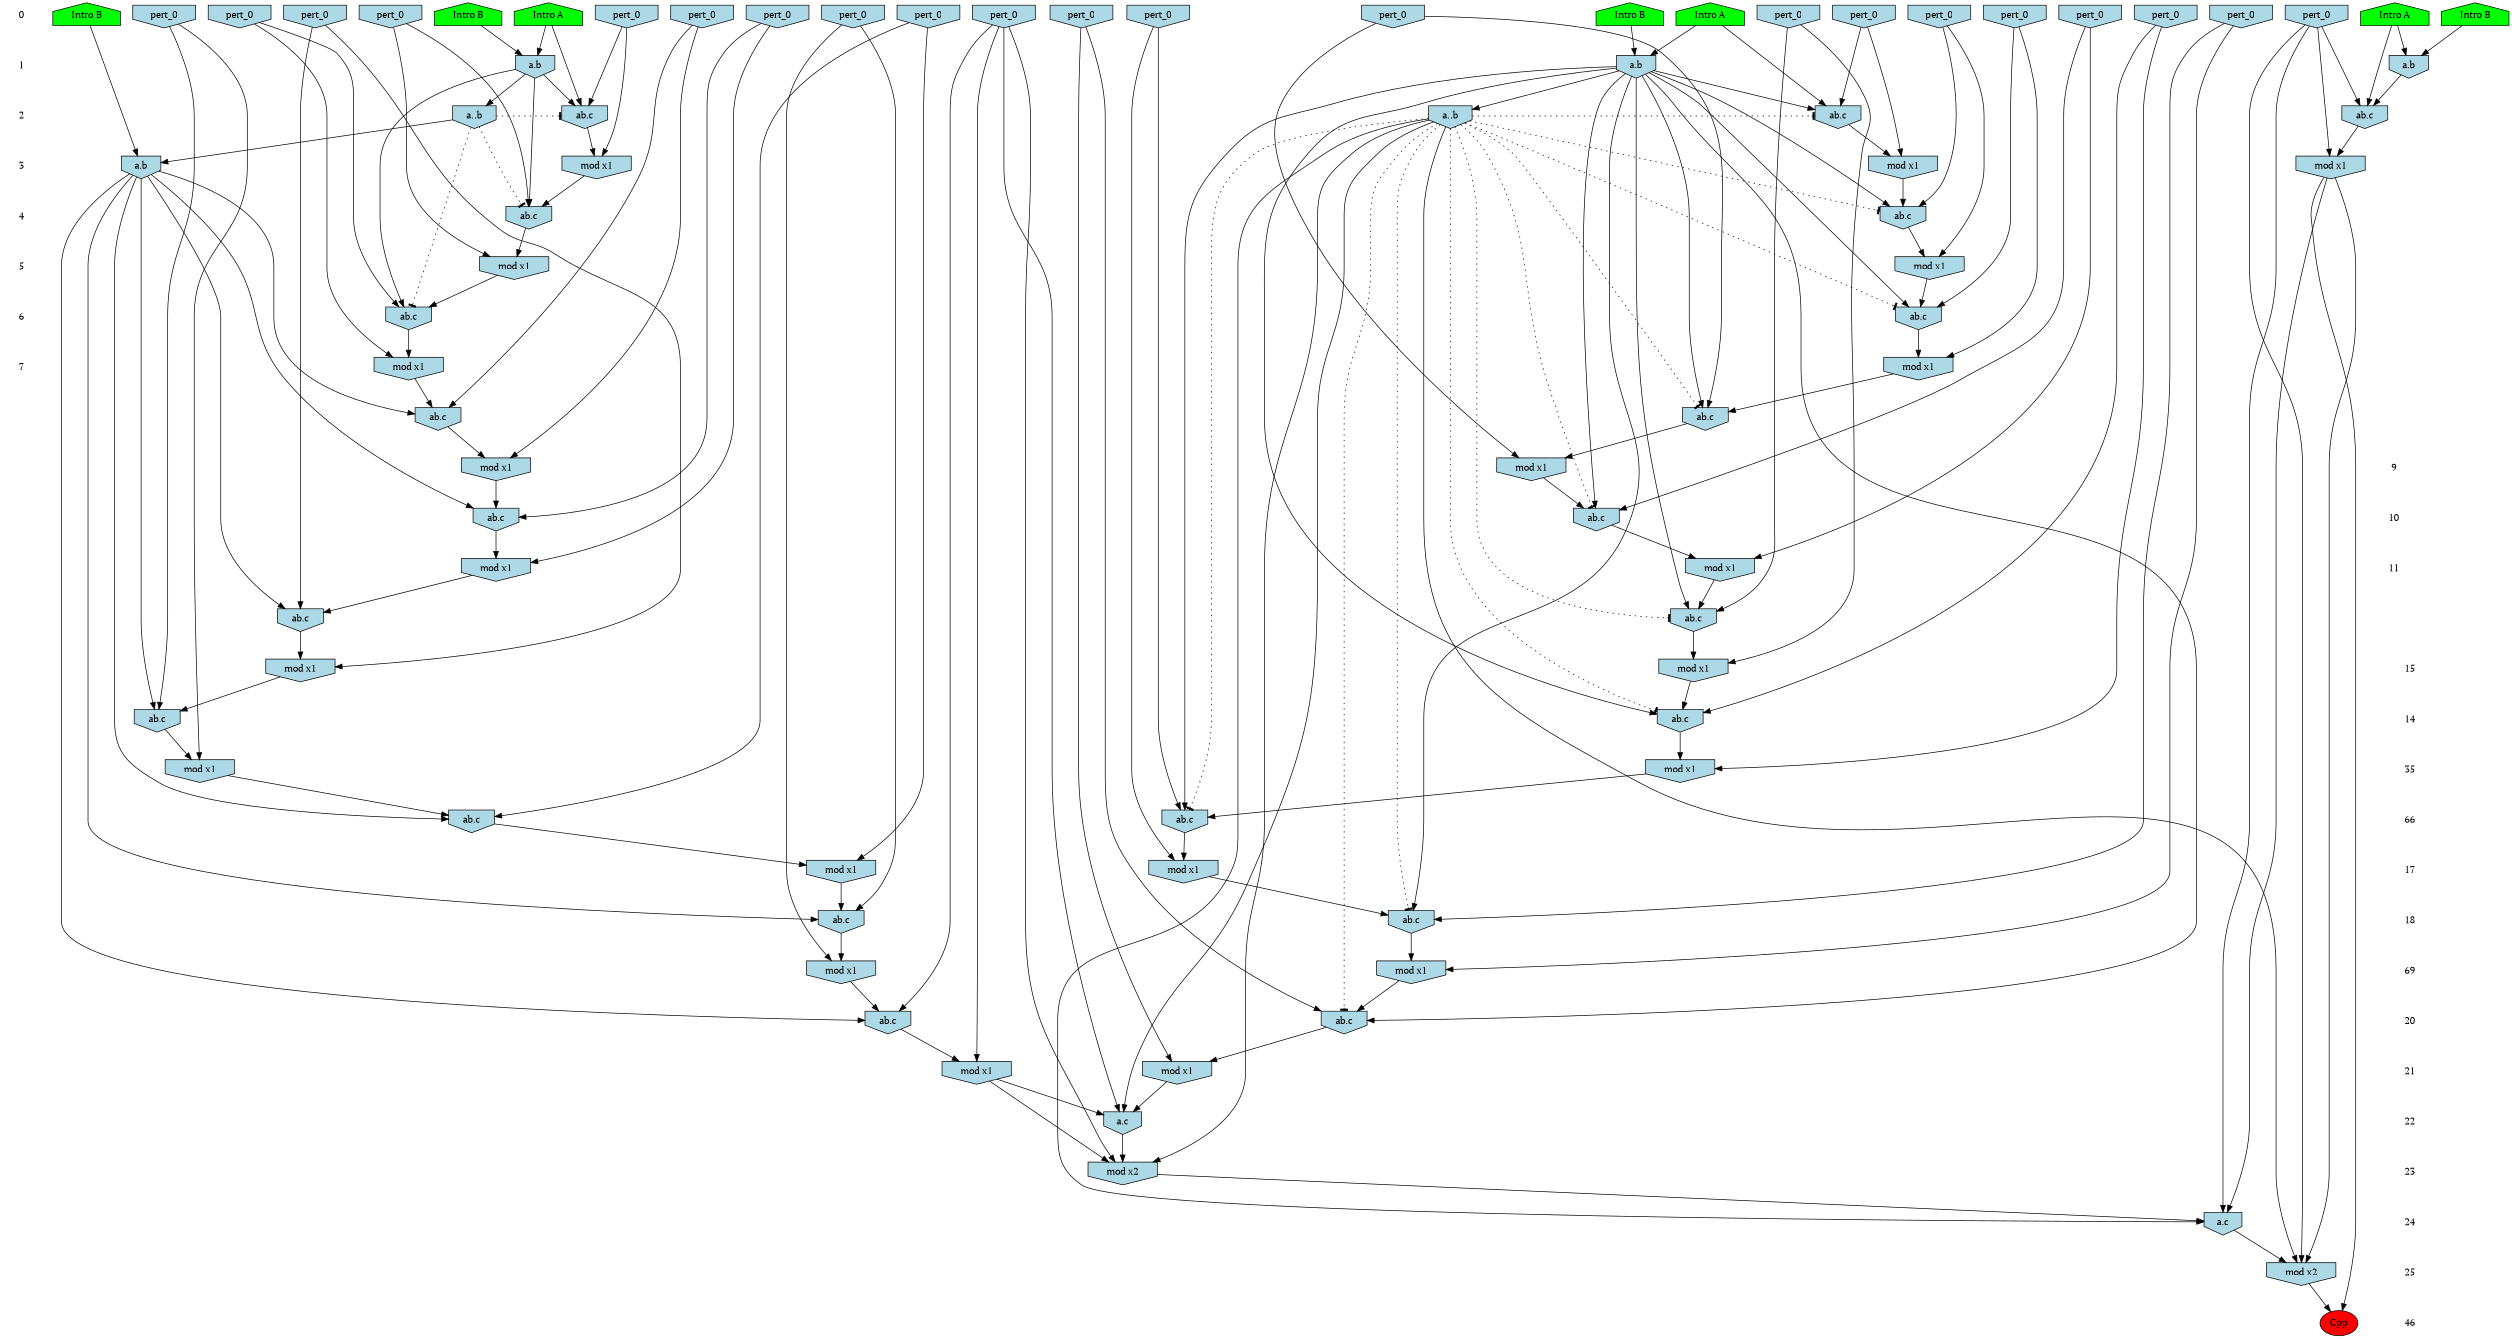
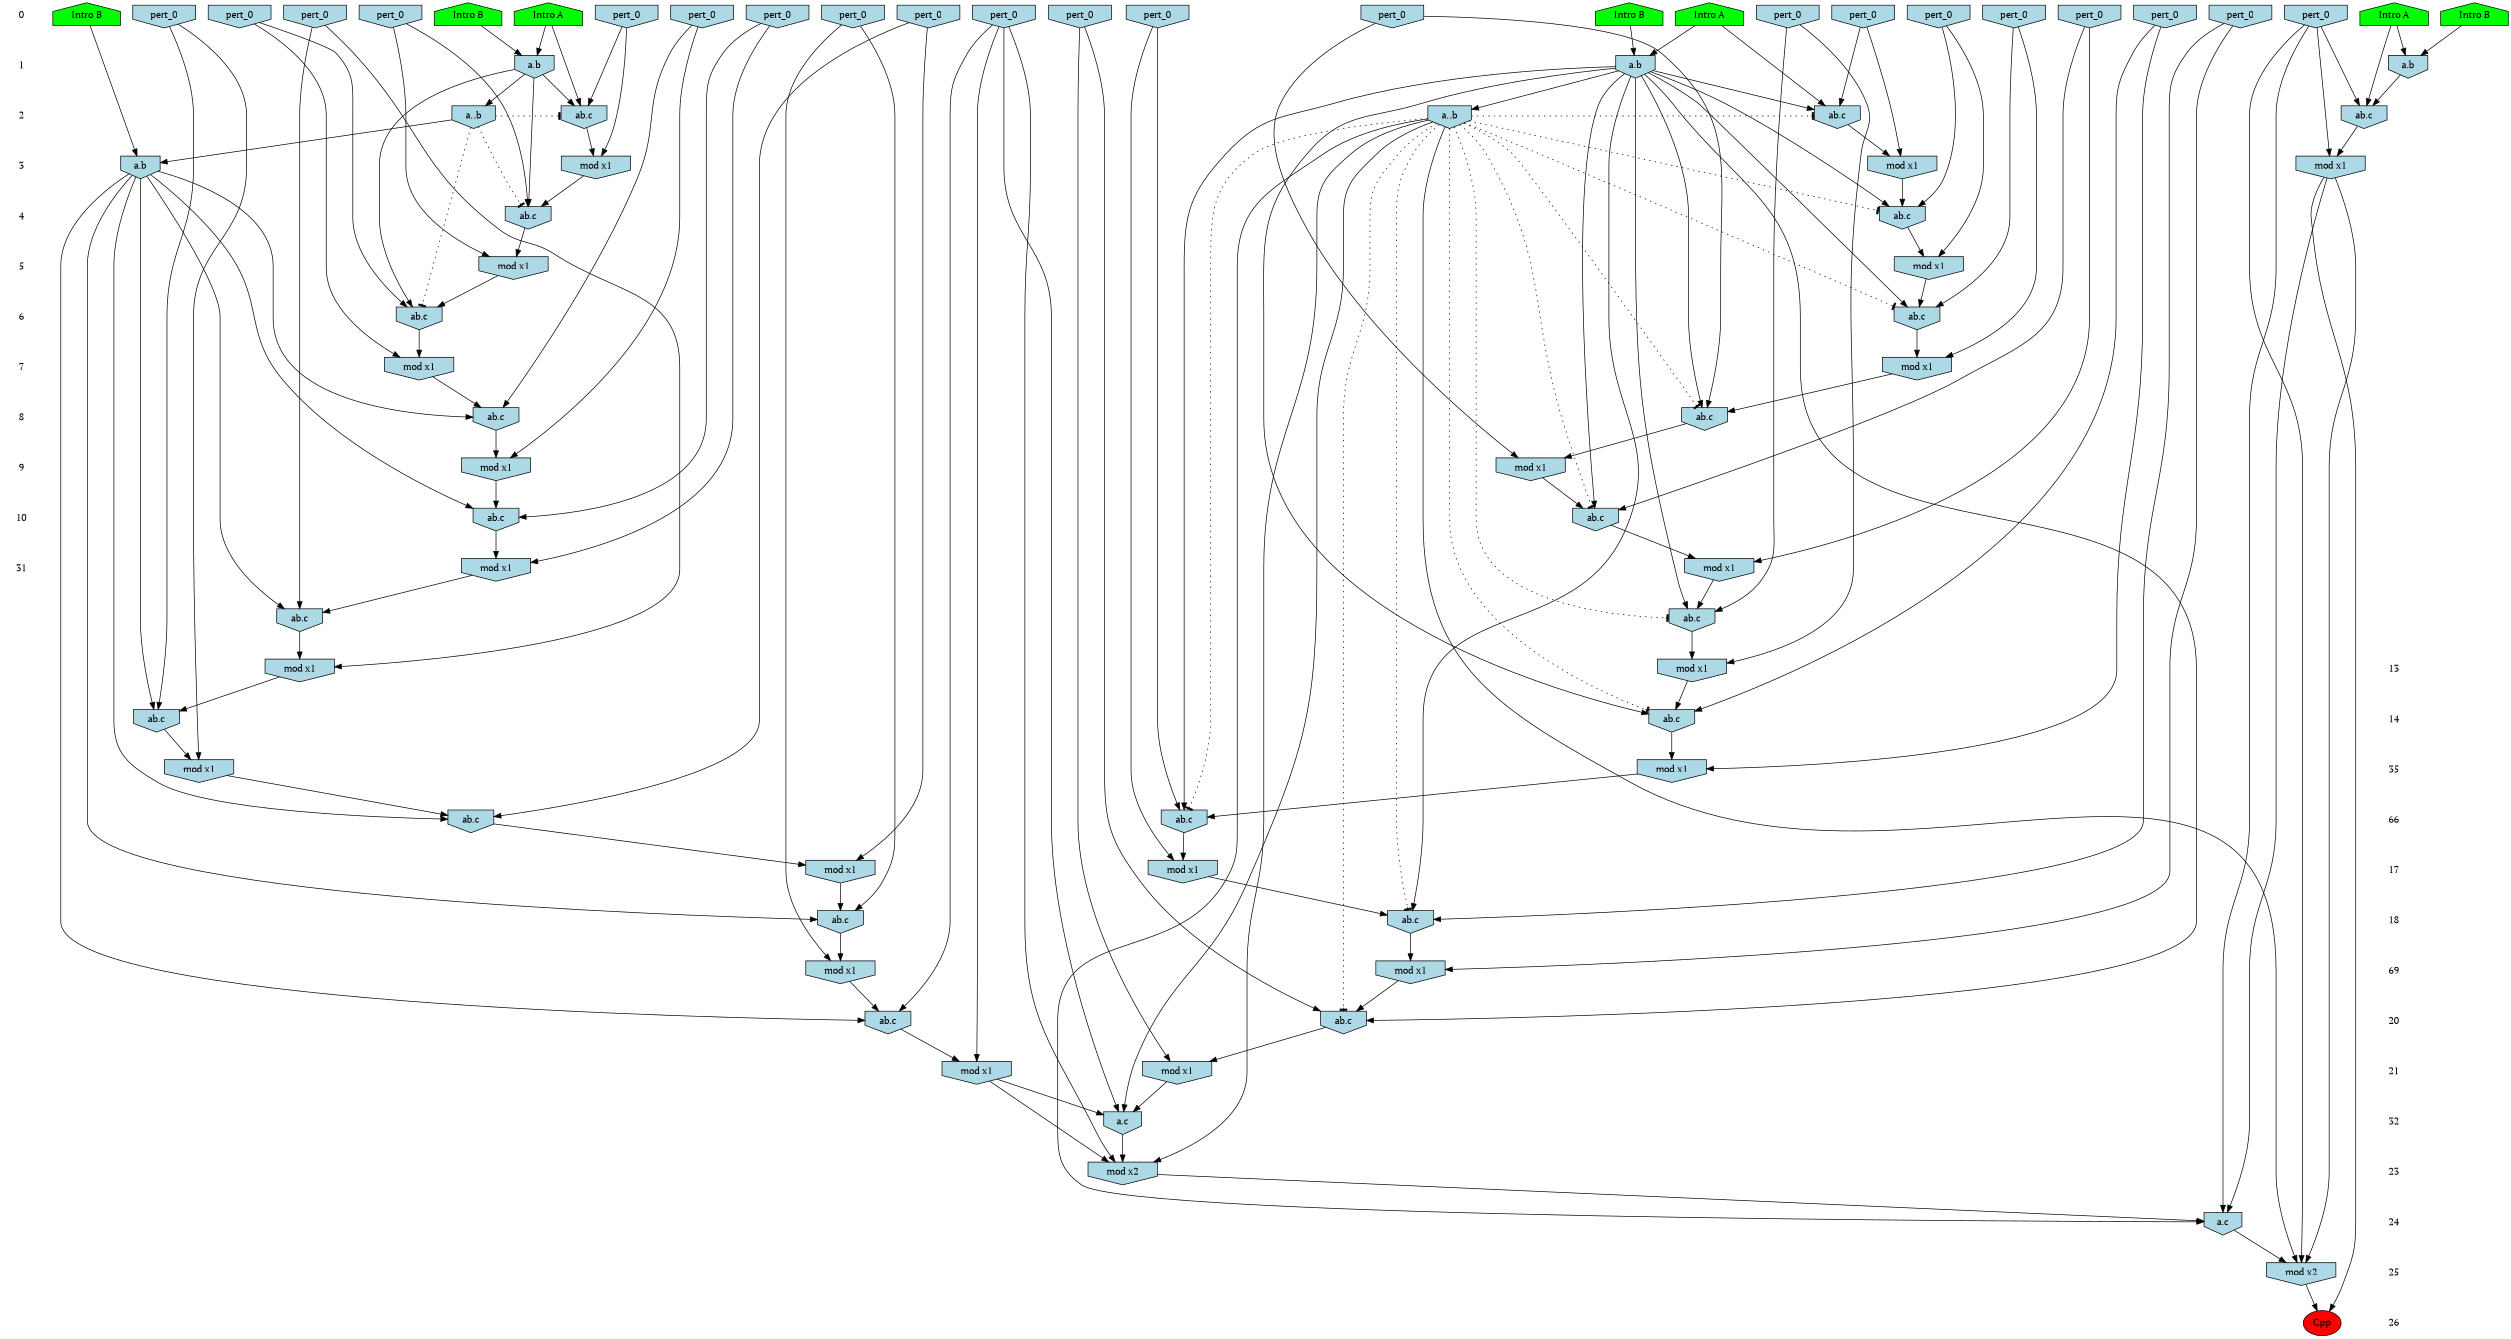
node "8": added
node "11": label "11" -> "31"
node "15": label "15" -> "13"
node "22": label "22" -> "32"
node "46": label "46" -> "26"
